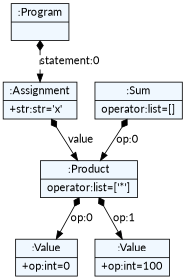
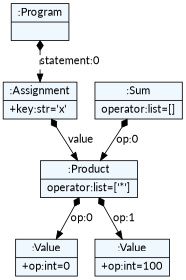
node ":Assignment": text "+str:str='x'" -> "+key:str='x'"
